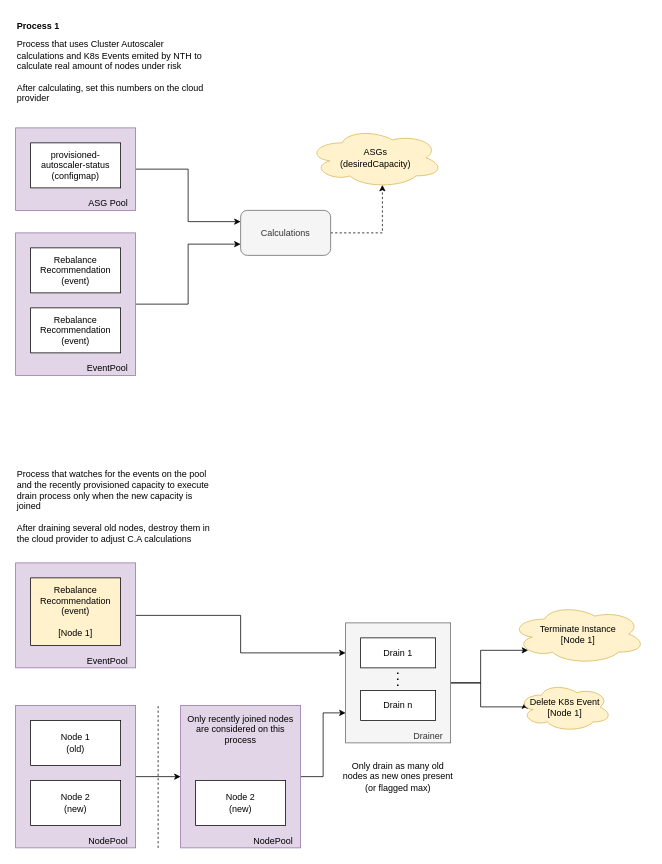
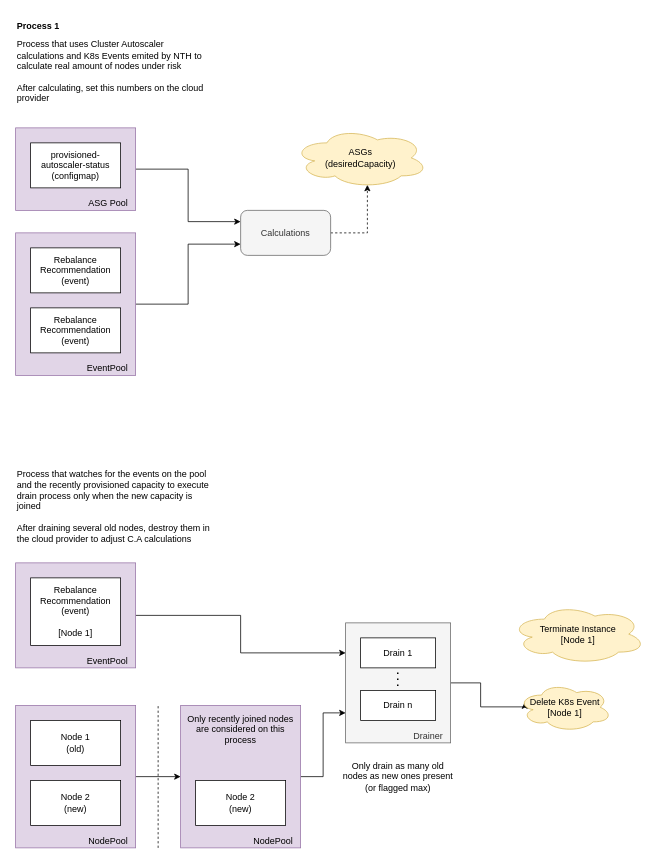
node "ASGs (desiredCapacity)": moved (375, 158) -> (360, 158)
node "Rebalance Recommendation (event) [Node 1]": fillcolor #fff2cc -> #ffffff
edge "Drainer" -> "Terminate Instance [Node 1]": removed
